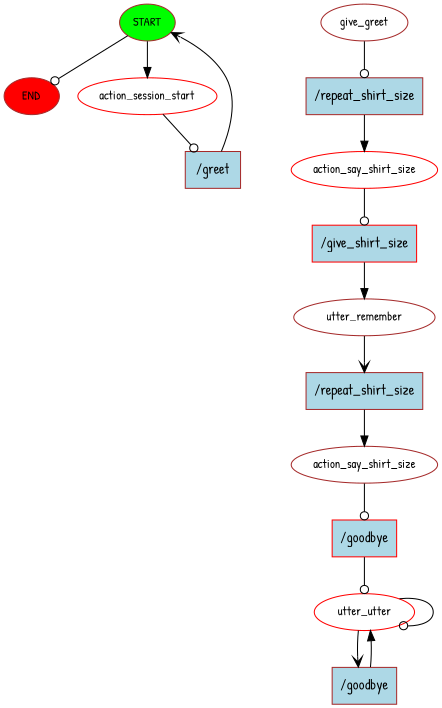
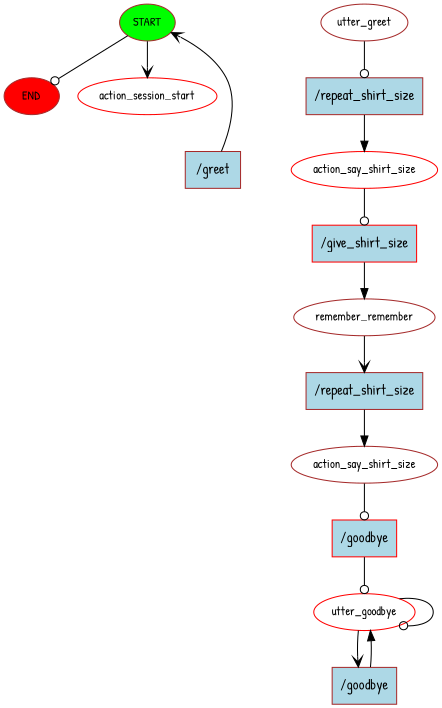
node "give_greet": label "give_greet" -> "utter_greet"
edge "START" -> "action_session_start": arrowhead normal -> vee
edge "action_session_start" -> "/greet": removed
node "utter_remember": label "utter_remember" -> "remember_remember"
node "utter_utter": label "utter_utter" -> "utter_goodbye"
